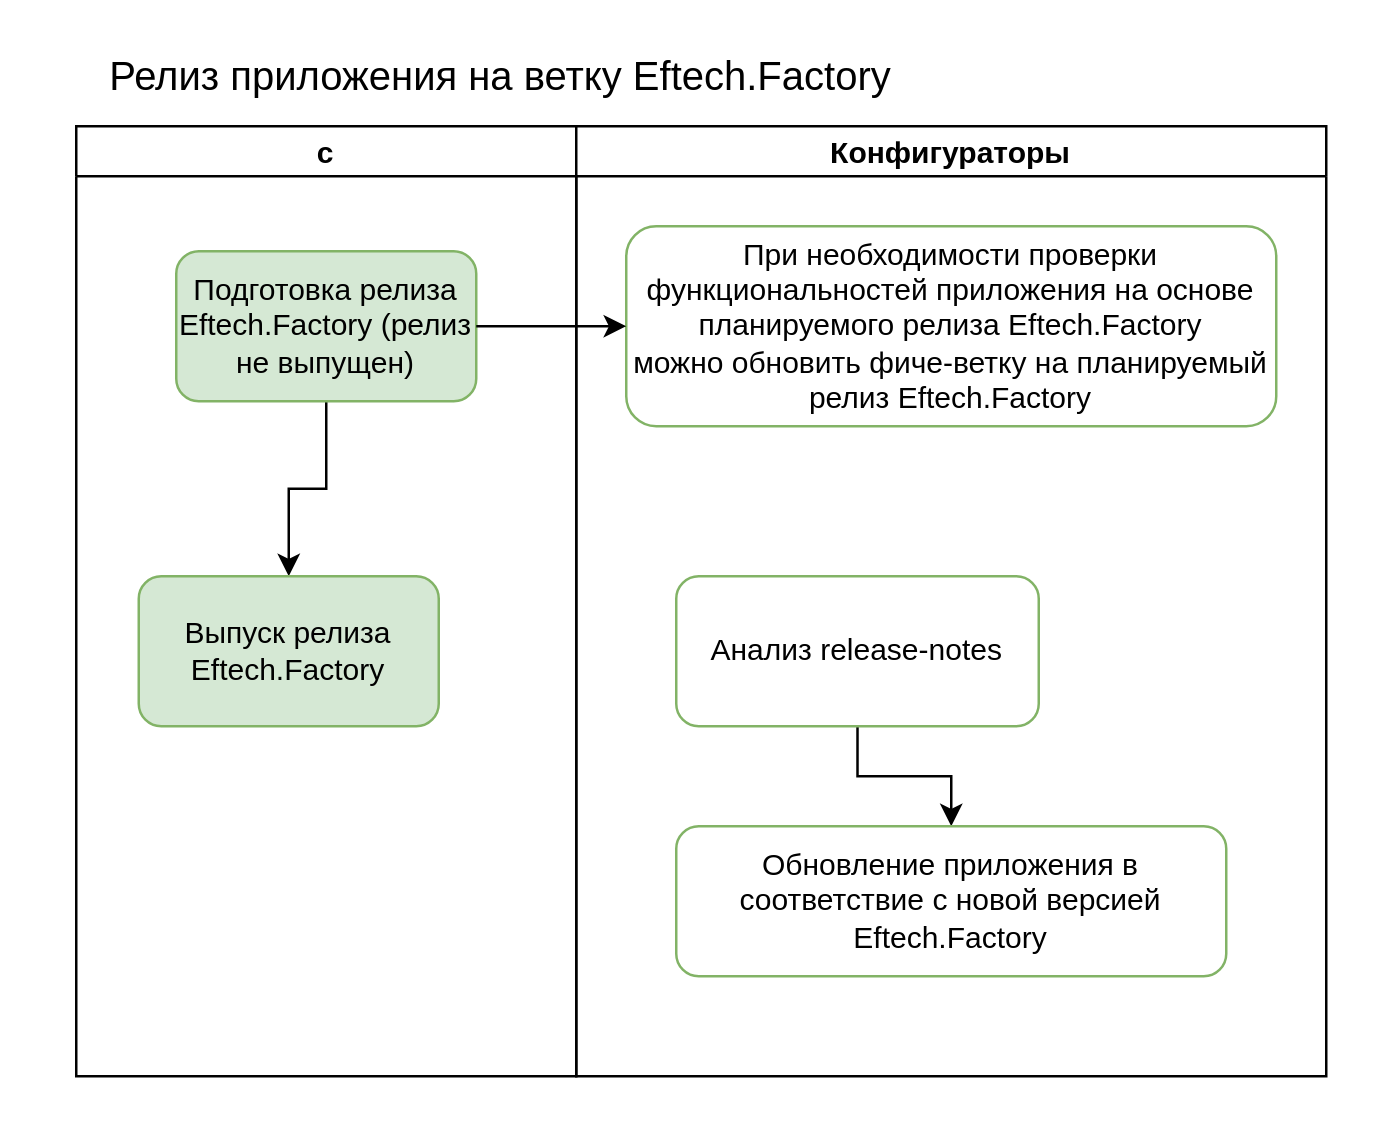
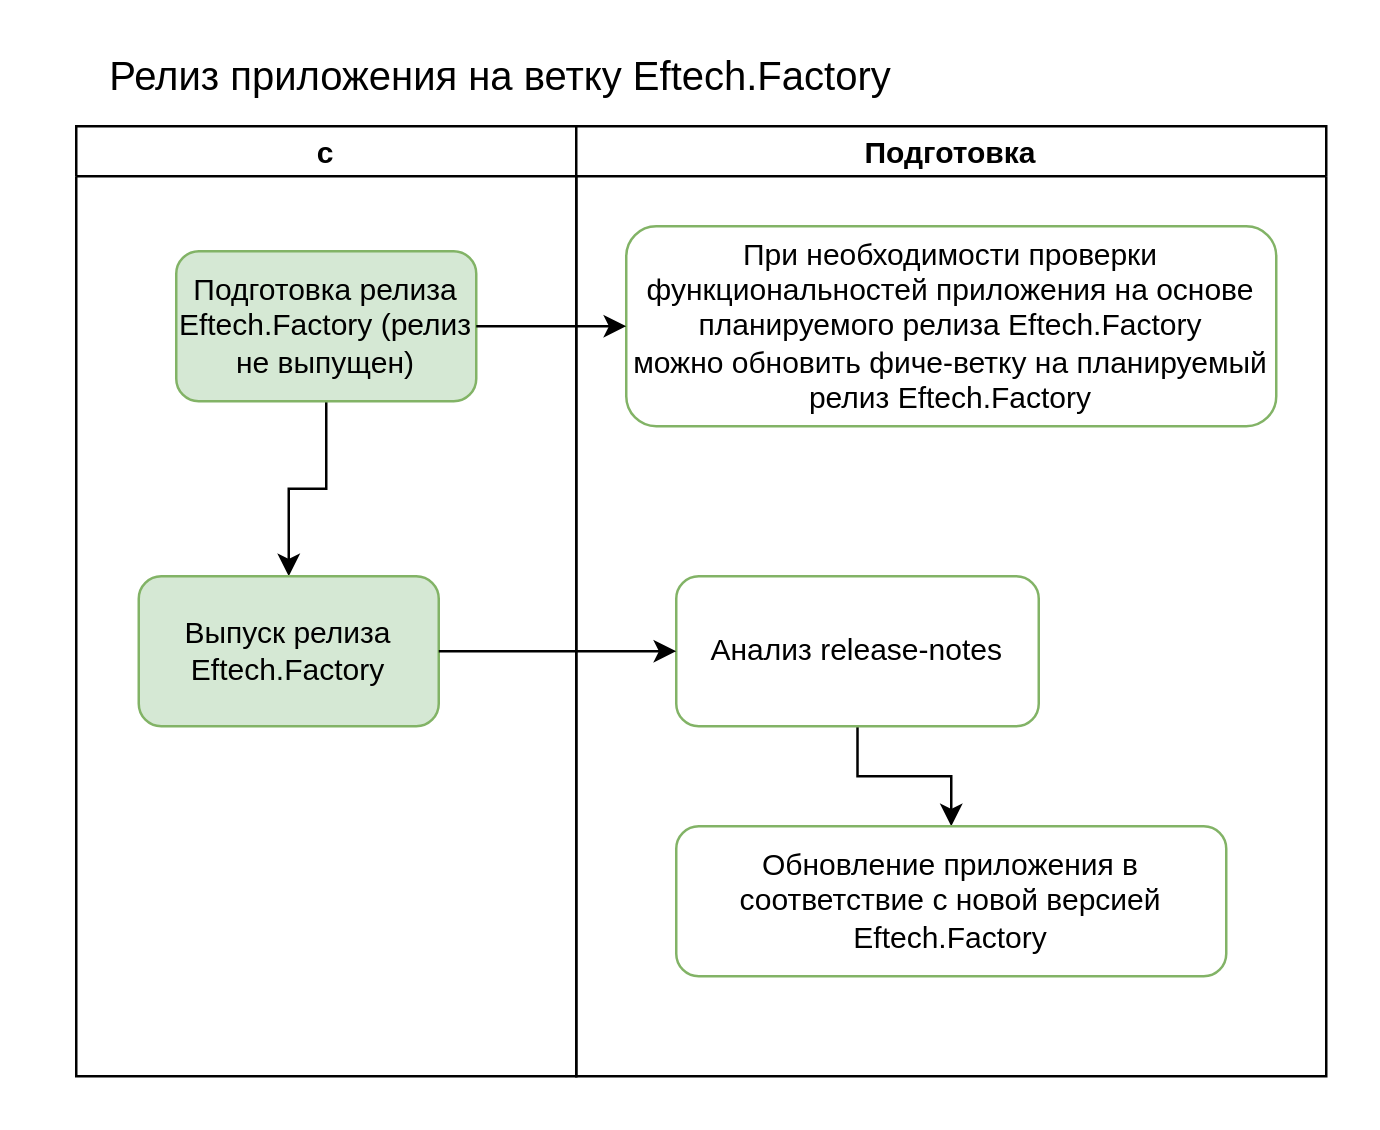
node "Конфигураторы": label "Конфигураторы" -> "Подготовка"
edge "Выпуск релиза Eftech.Factory" -> "Анализ release-notes": added
